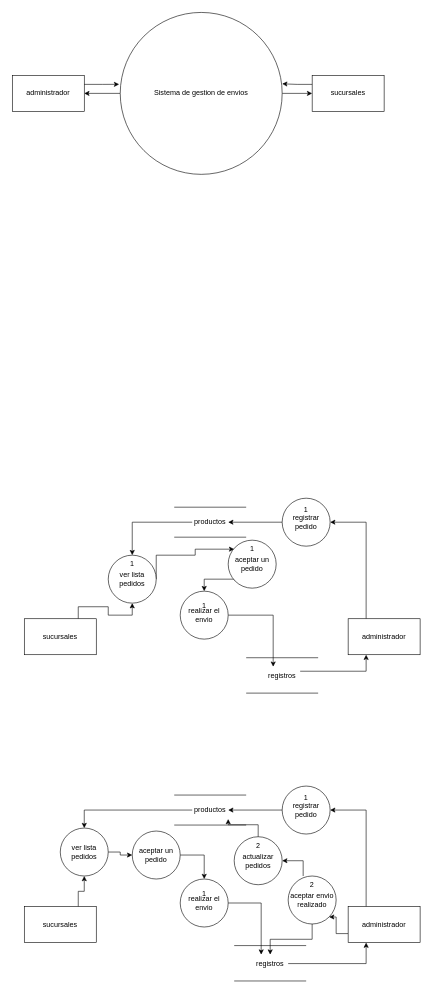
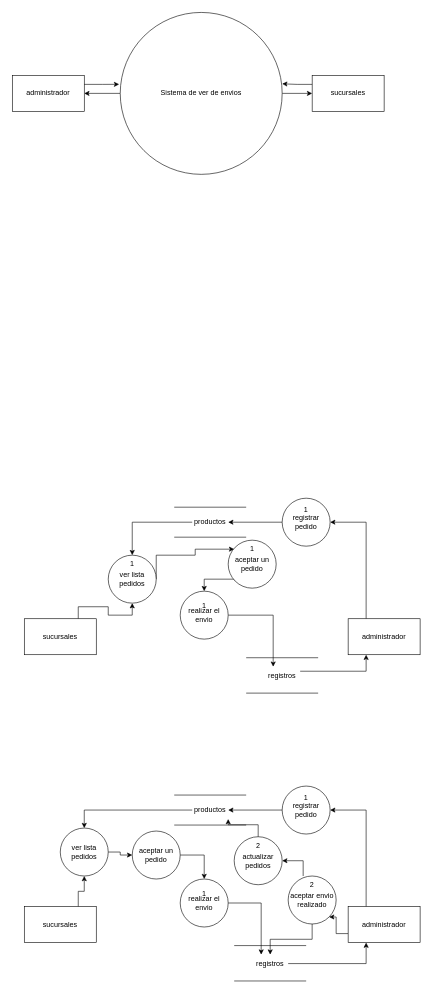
node "Sistema de gestion de envios": label "Sistema de gestion de envios" -> "Sistema de ver de envios"
